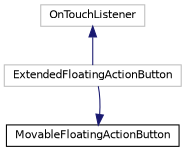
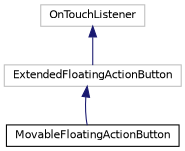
edge "ExtendedFloatingActionButton" -> "MovableFloatingActionButton": reversed
